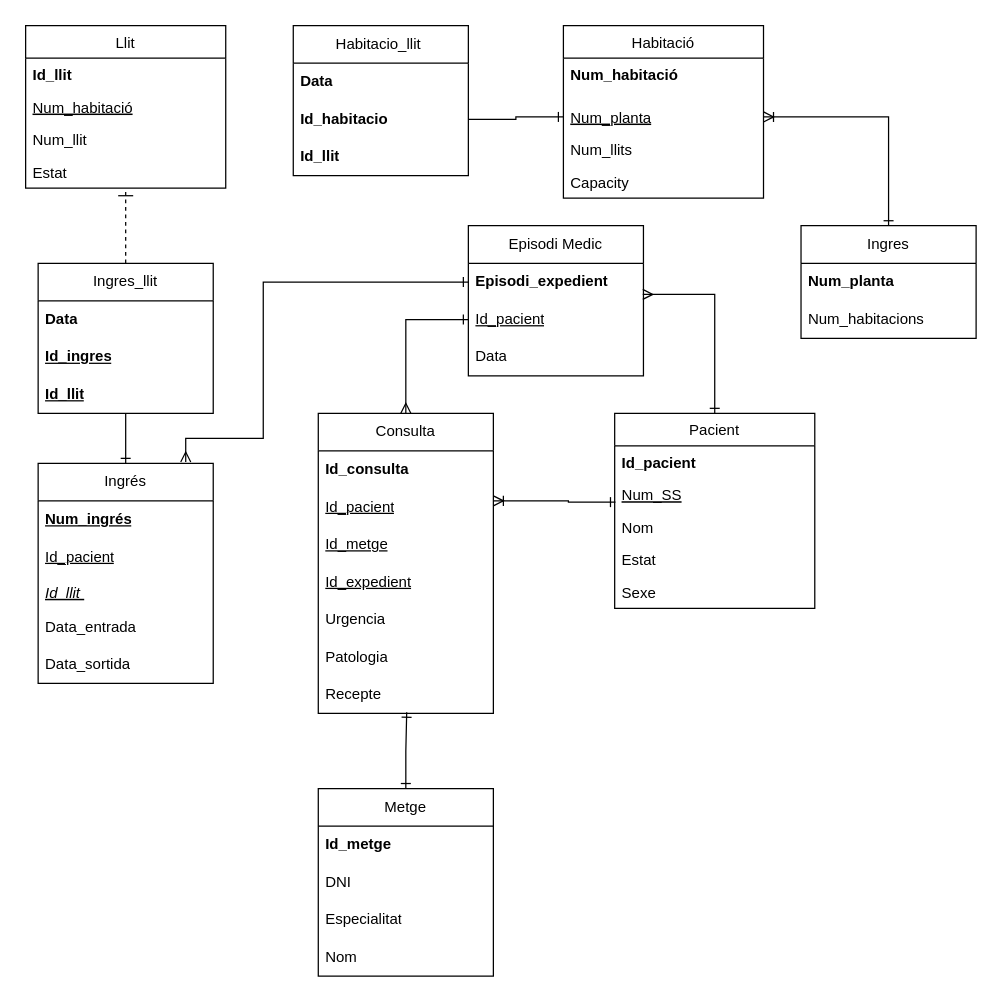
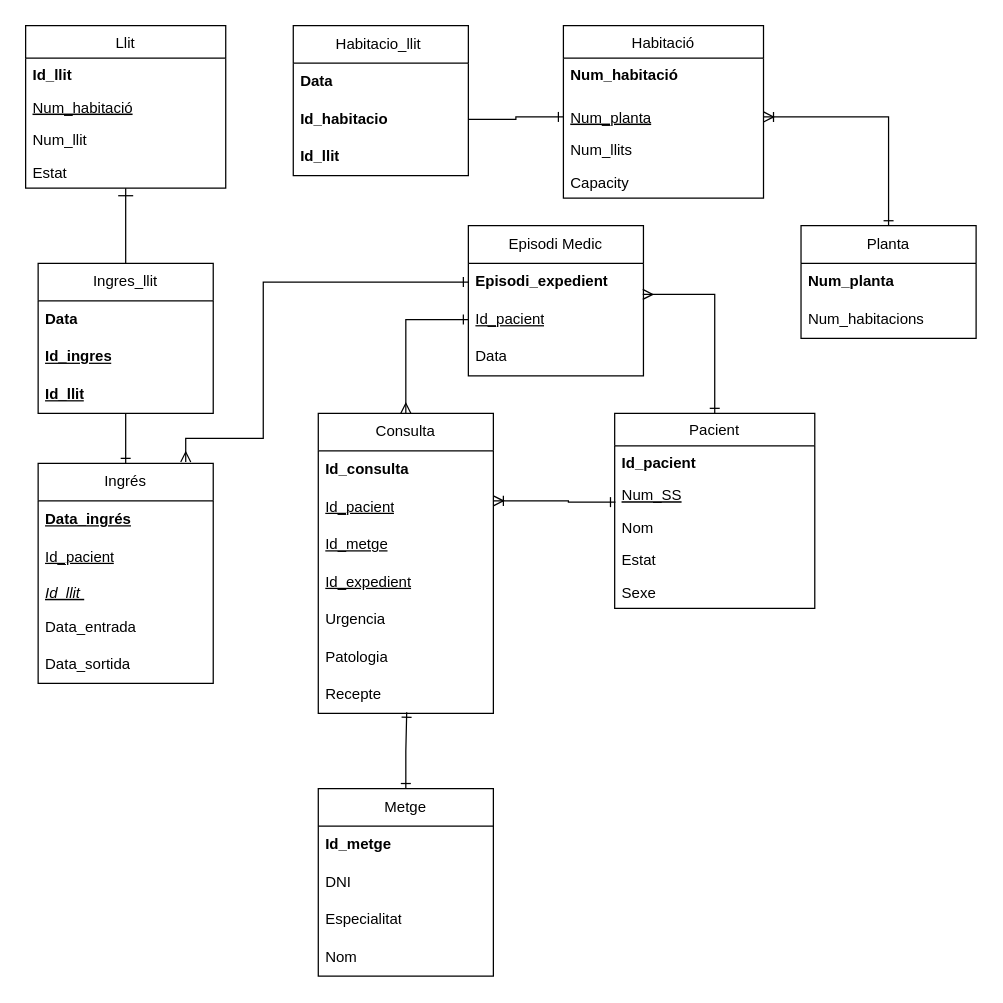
edge "Ingres_llit" -> "Llit": style dashed -> solid
node "Ingres": label "Ingres" -> "Planta"
node "Num_ingrés": label "Num_ingrés" -> "Data_ingrés"
